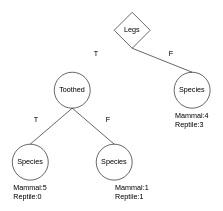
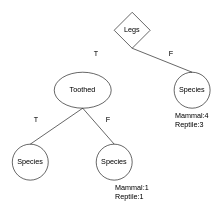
node "Toothed": size 36x36 -> 57x36
node "Mammal:5 Reptile:0": removed
